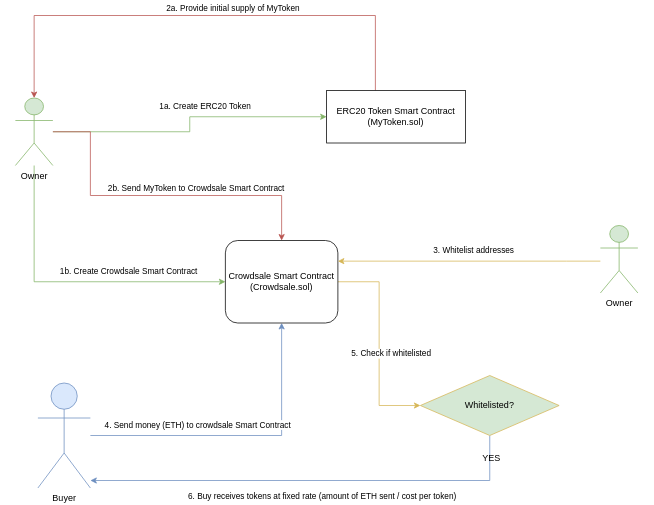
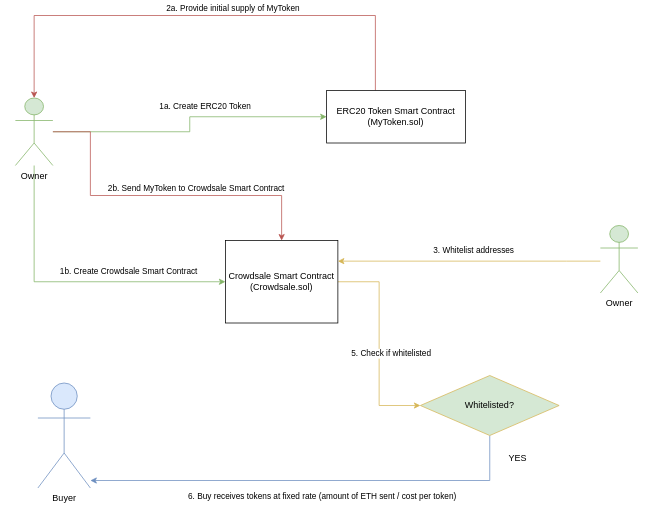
node "Crowdsale Smart Contract (Crowdsale.sol)": shape rounded rectangle -> rectangle
edge "Buyer" -> "Crowdsale Smart Contract (Crowdsale.sol)": removed, label "4. Send money (ETH) to crowdsale Smart Contract"
node "YES": moved (492, 458) -> (518, 458)
